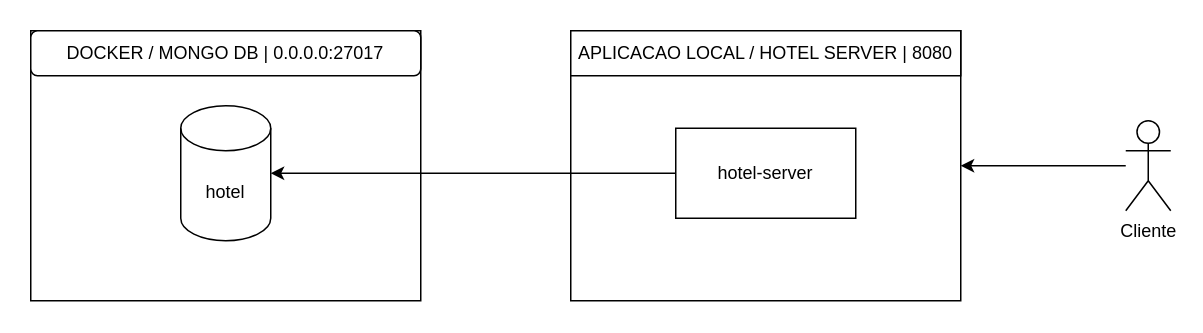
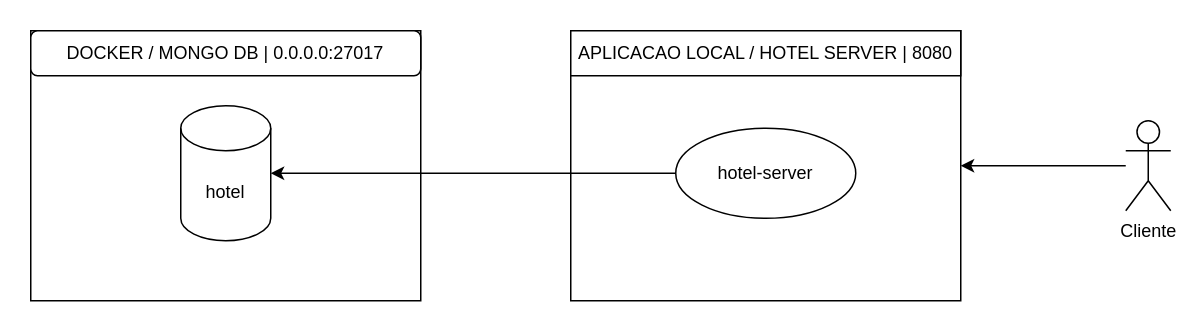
node "hotel-server": shape rectangle -> ellipse
